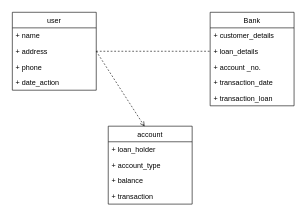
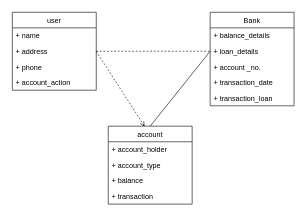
node "+ customer_details": label "+ customer_details" -> "+ balance_details"
node "+ date_action": label "+ date_action" -> "+ account_action"
edge "+ loan_details" -- "account": added
node "+ loan_holder": label "+ loan_holder" -> "+ account_holder"
